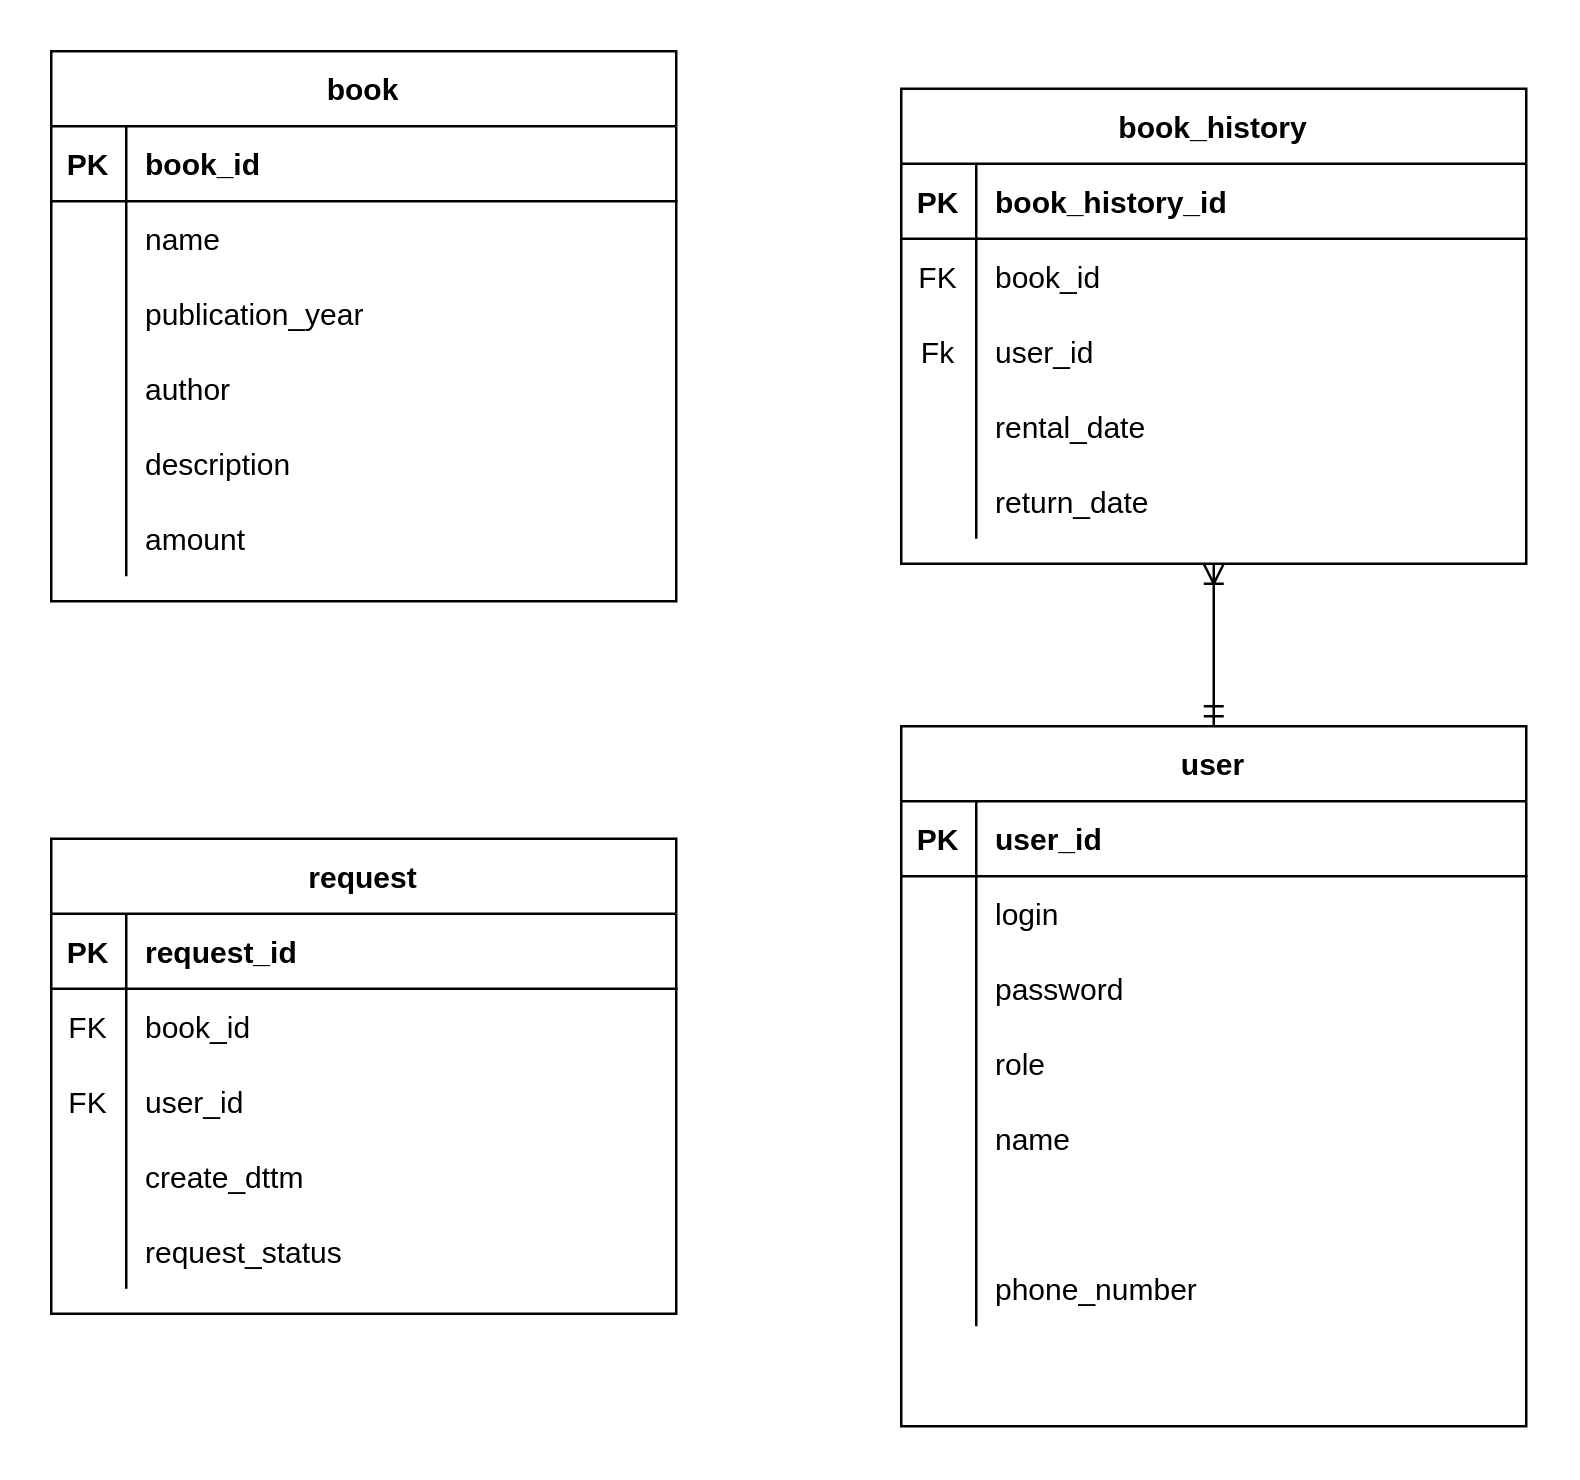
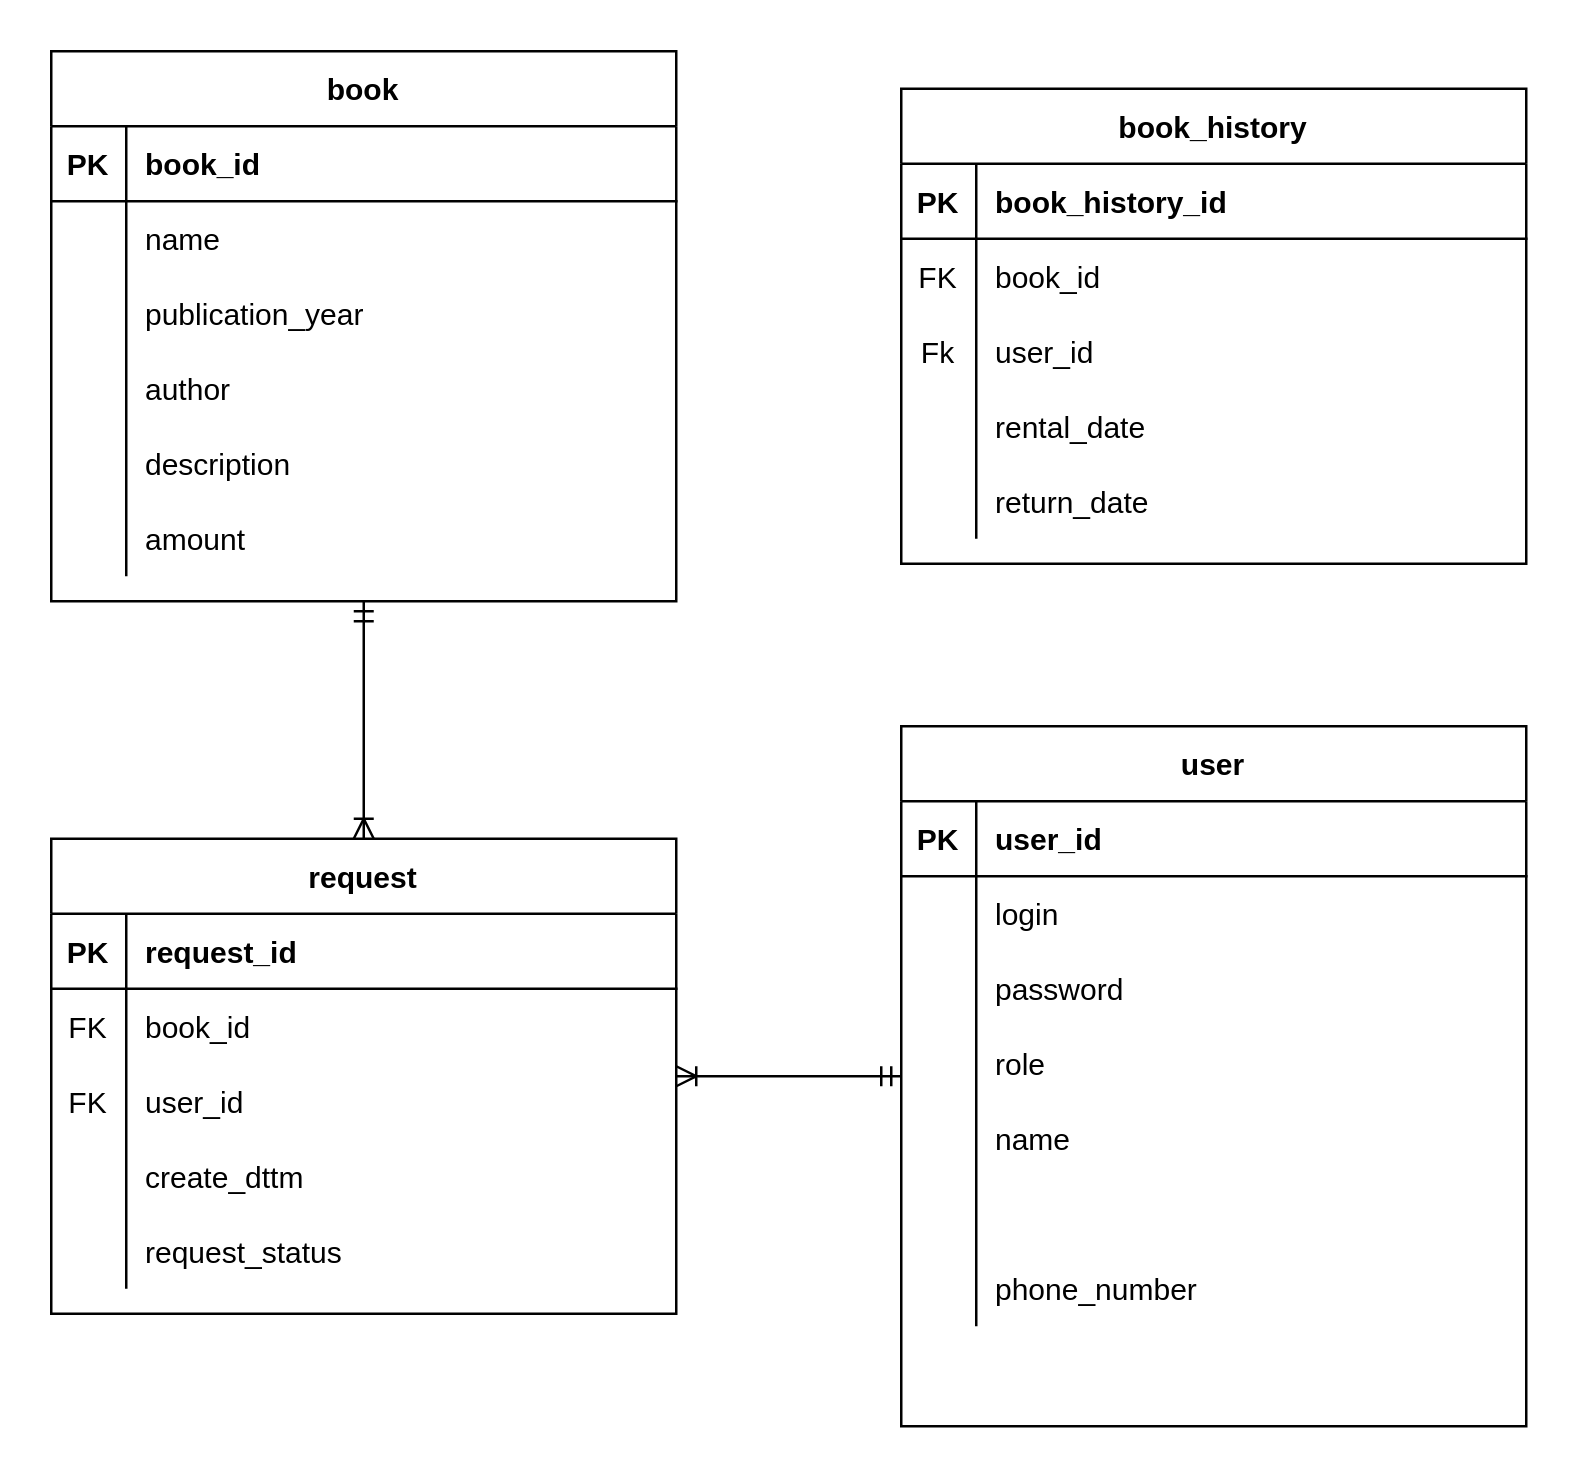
edge "book_history" -- "user": removed
edge "book" -- "request": added
edge "request" -- "user": added
